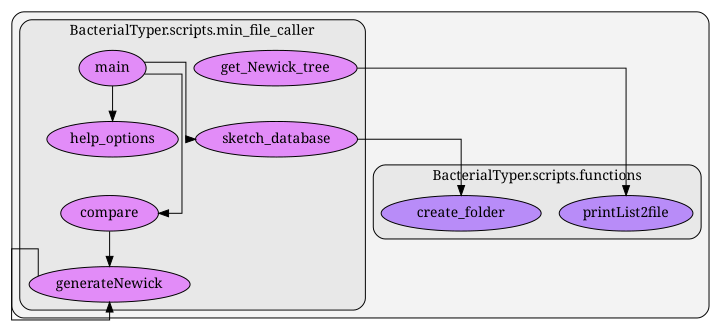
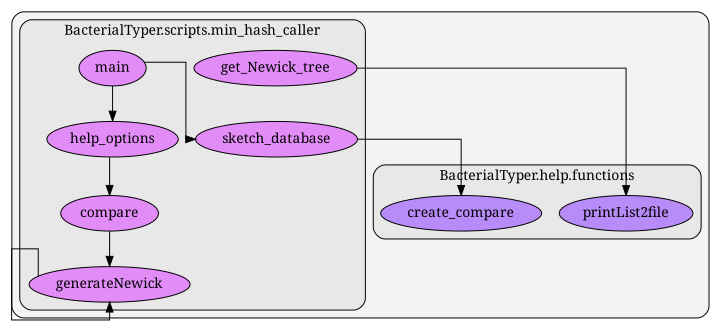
cluster "BacterialTyper.scripts.min_file_caller": label "BacterialTyper.scripts.min_file_caller" -> "BacterialTyper.scripts.min_hash_caller"
edge "main" -> "compare": now "help_options" -> "compare"
cluster "BacterialTyper.scripts.functions": label "BacterialTyper.scripts.functions" -> "BacterialTyper.help.functions"
node "create_folder": label "create_folder" -> "create_compare"
